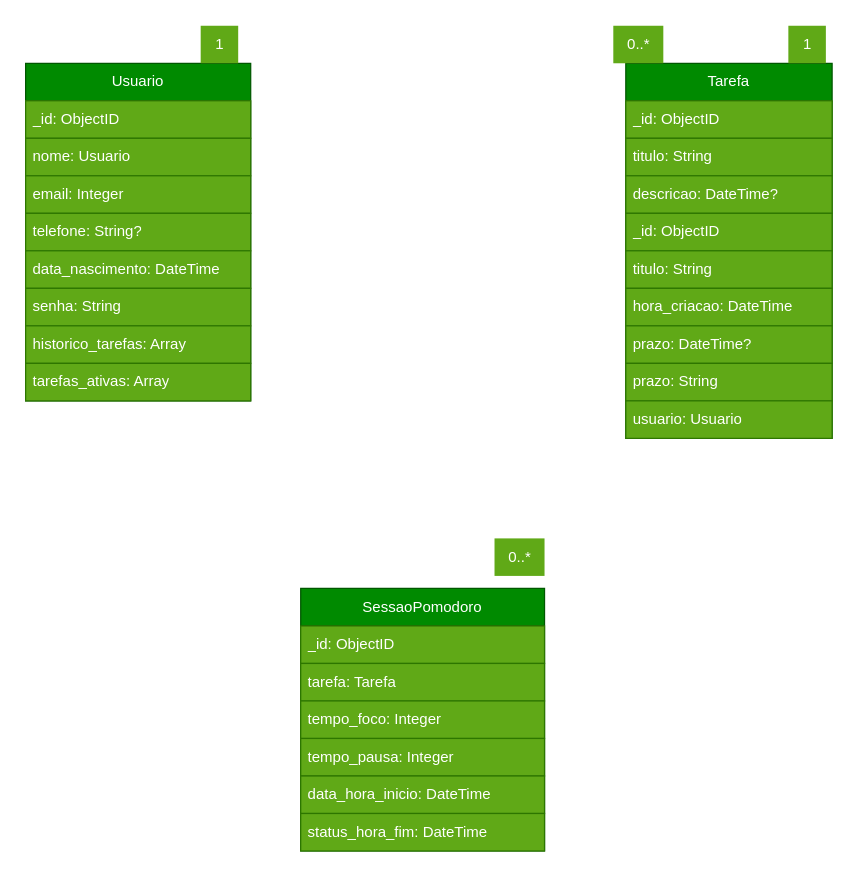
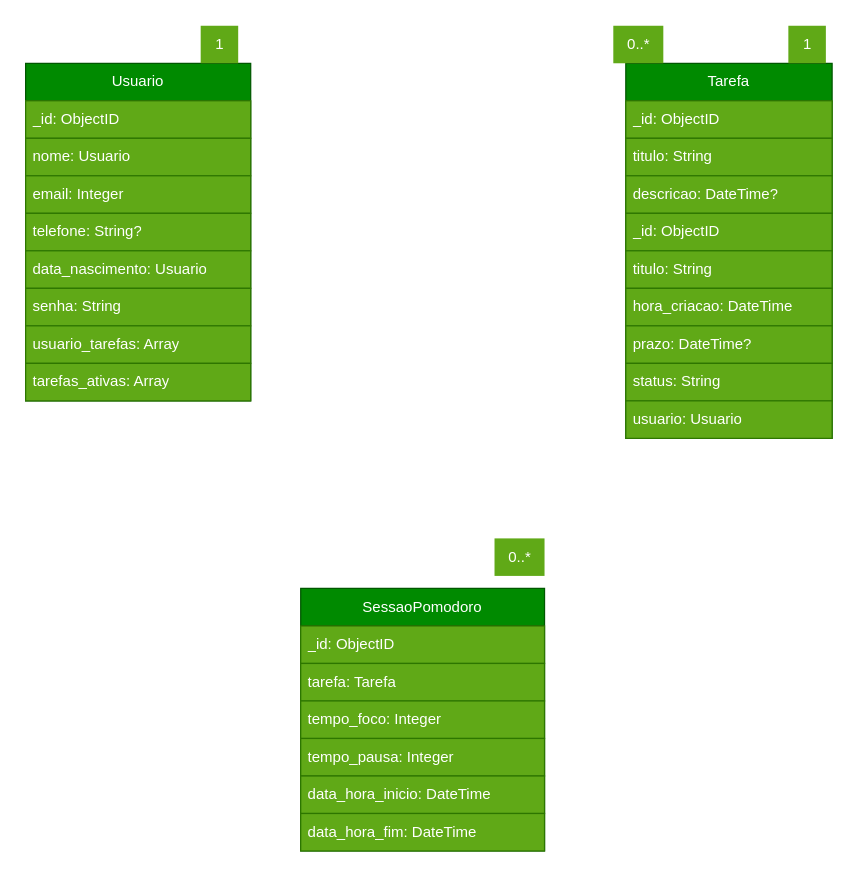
node "data_nascimento: DateTime": label "data_nascimento: DateTime" -> "data_nascimento: Usuario"
node "historico_tarefas: Array": label "historico_tarefas: Array" -> "usuario_tarefas: Array"
node "prazo: String": label "prazo: String" -> "status: String"
node "status_hora_fim: DateTime": label "status_hora_fim: DateTime" -> "data_hora_fim: DateTime"
